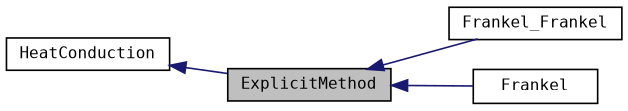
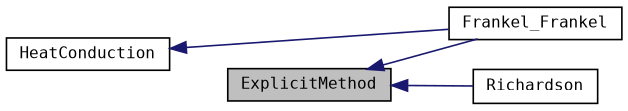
edge "ExplicitMethod" -> "HeatConduction": now "Frankel_Frankel" -> "HeatConduction"
node "Frankel": label "Frankel" -> "Richardson"
